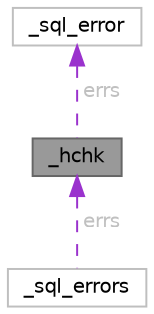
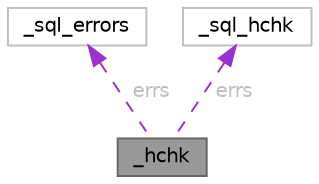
node "_sql_error": label "_sql_error" -> "_sql_hchk"
edge "_sql_errors" -> "_hchk": reversed
